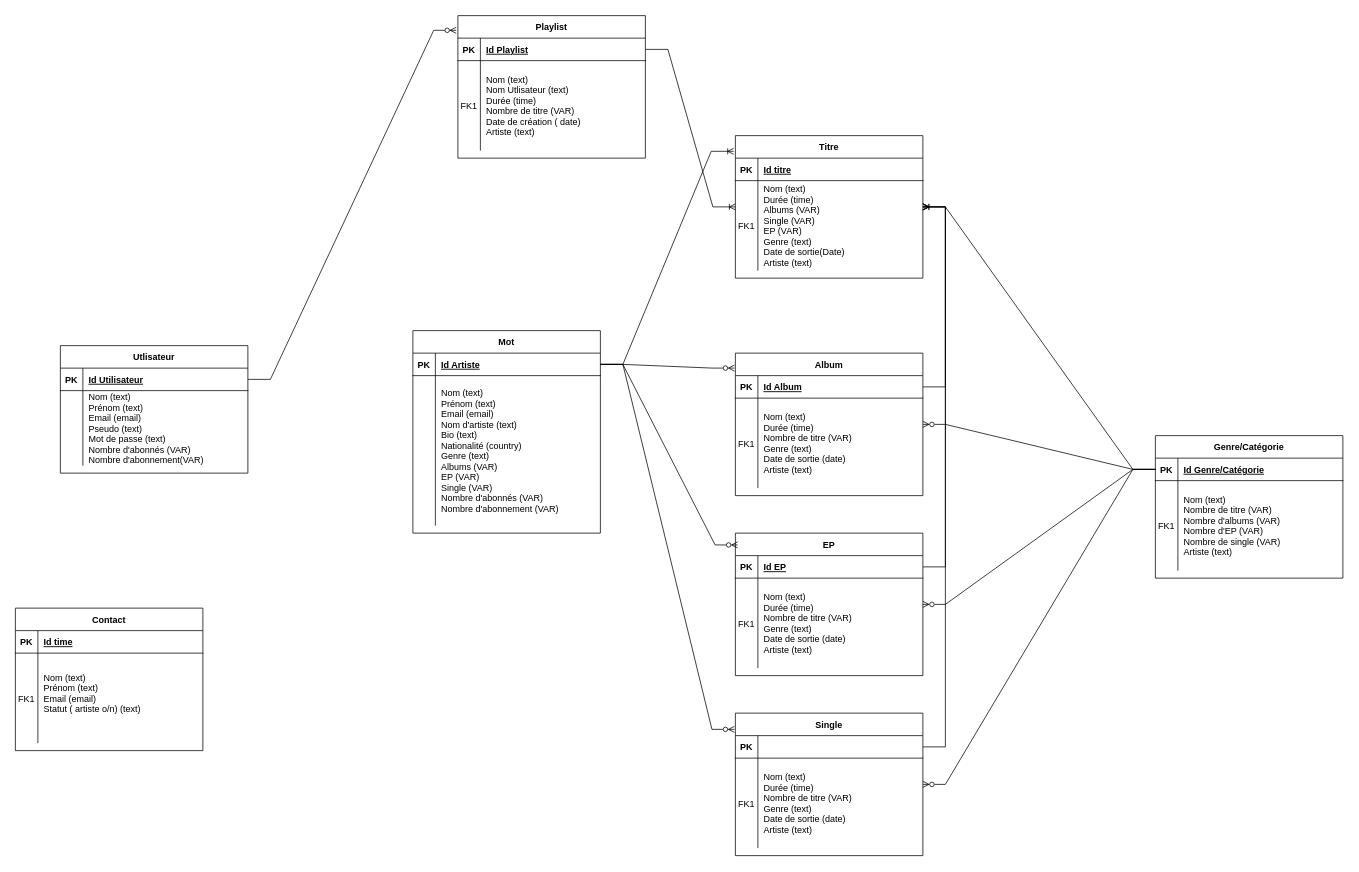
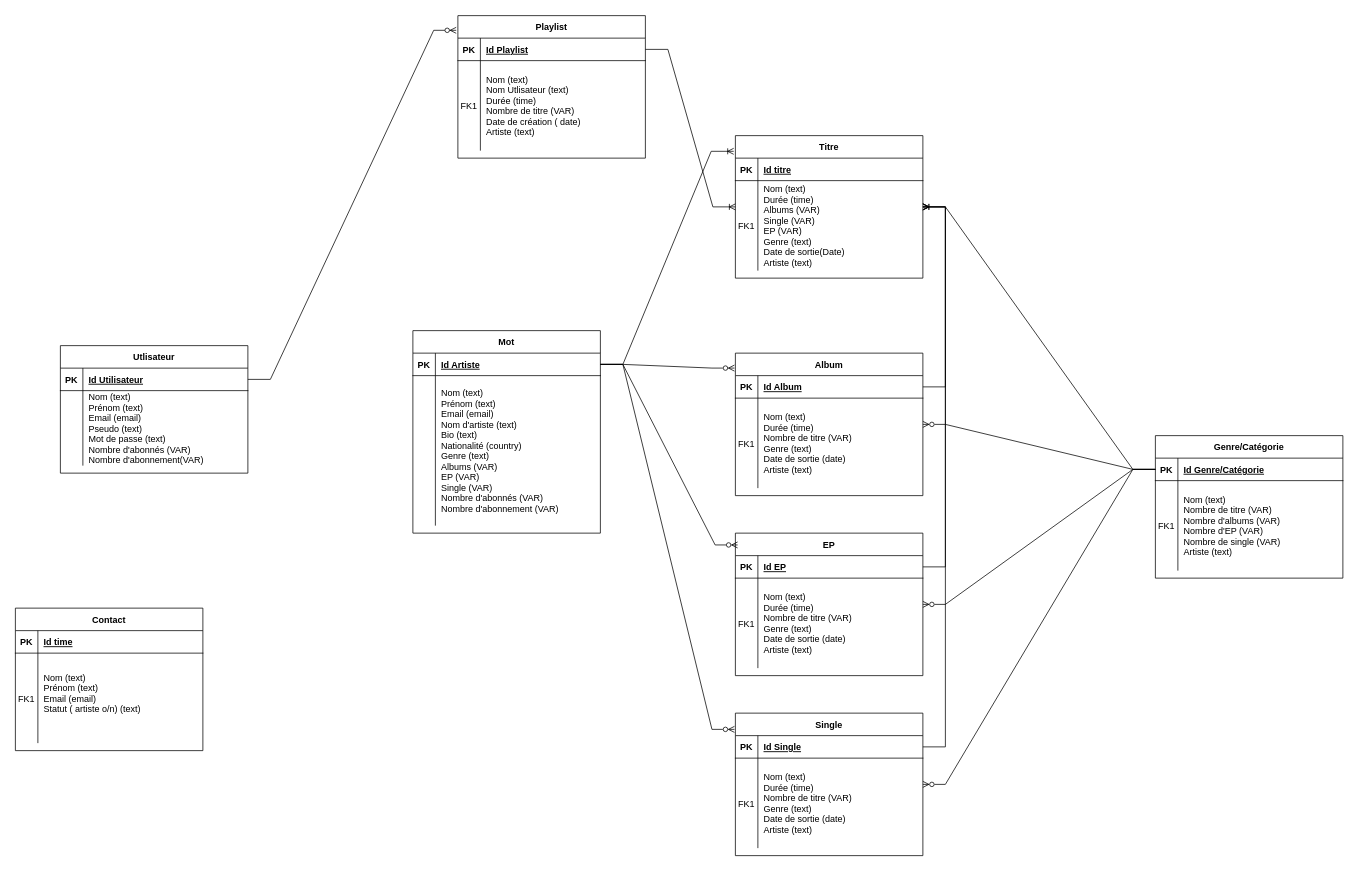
node "Id Single": added
